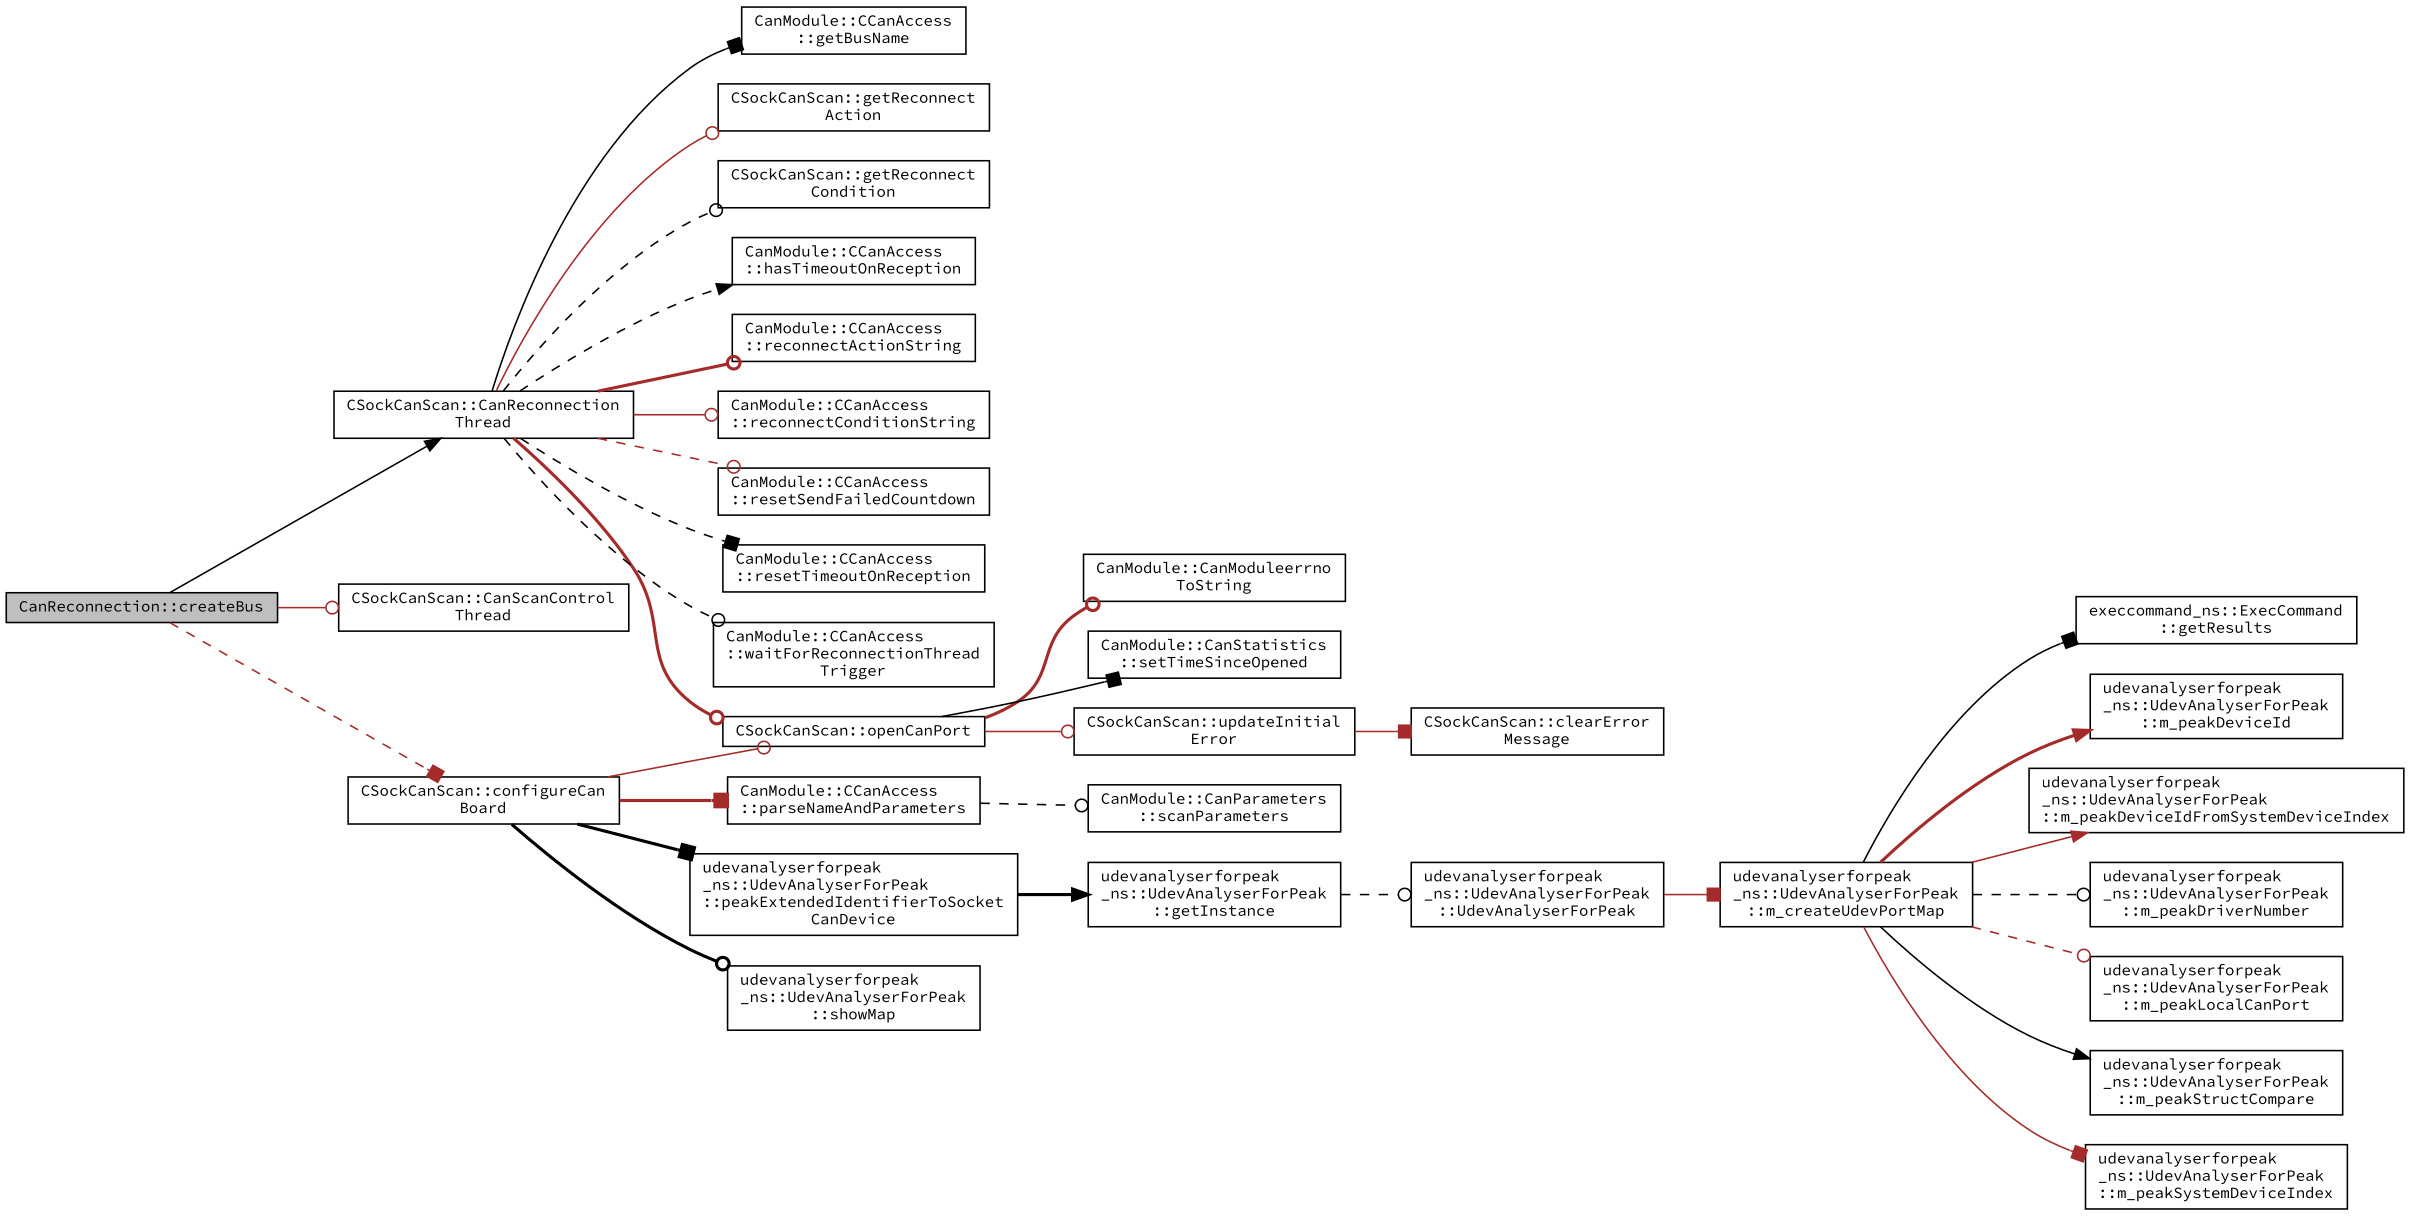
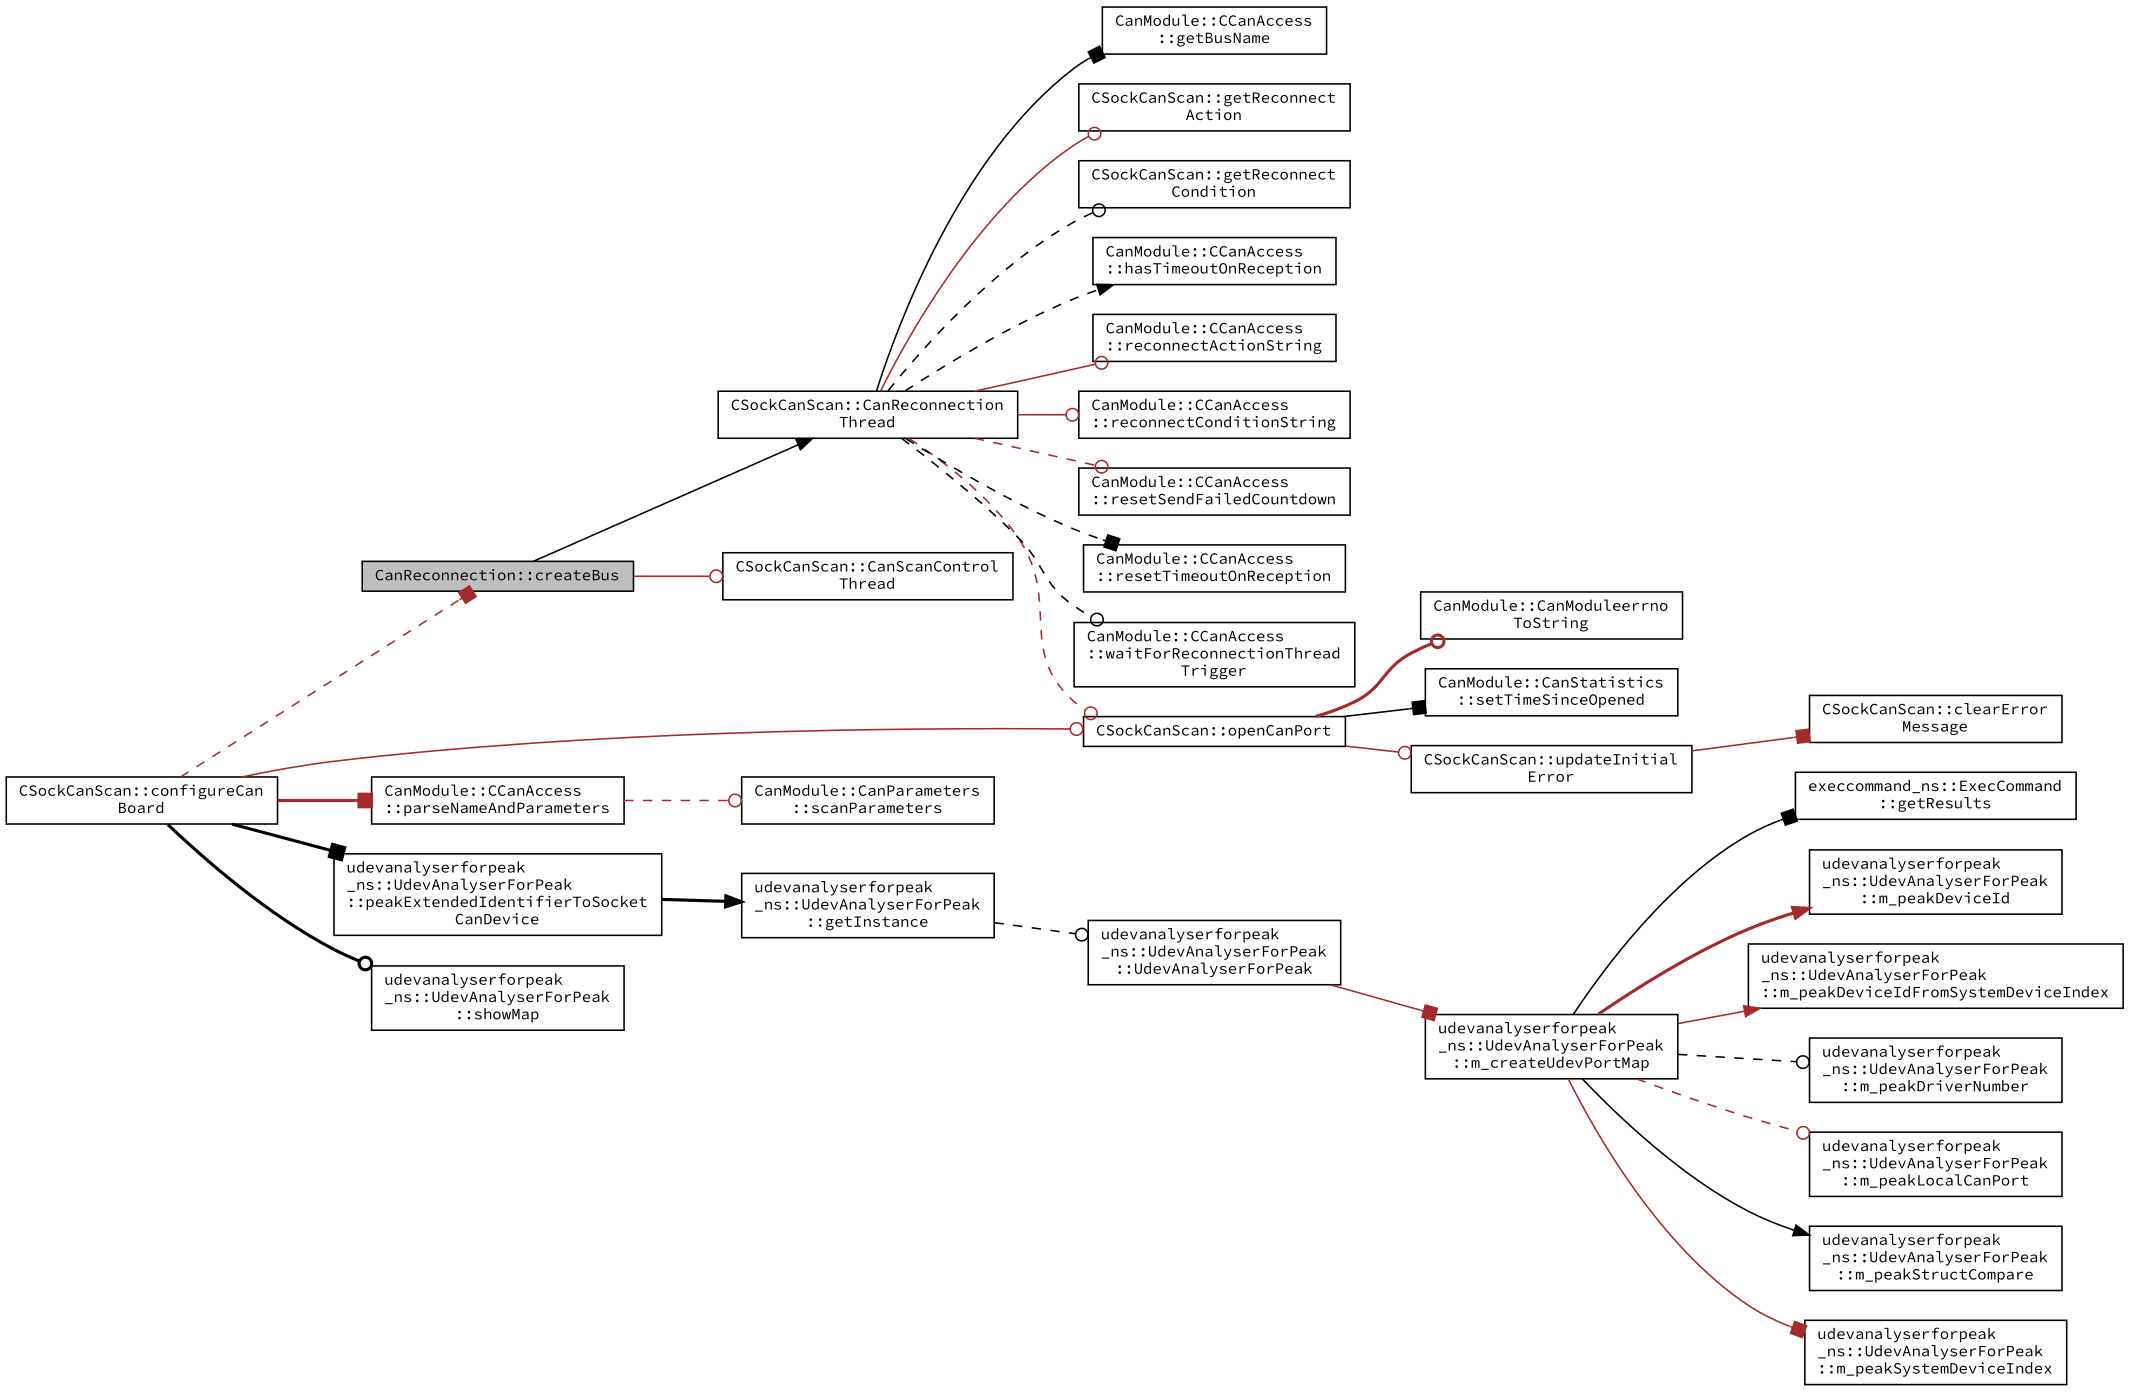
edge "CSockCanScan::CanReconnection Thread" -> "CanModule::CCanAccess ::reconnectActionString": style bold -> solid
edge "CSockCanScan::CanReconnection Thread" -> "CSockCanScan::openCanPort": style bold -> dashed
edge "CanReconnection::createBus" -> "CSockCanScan::configureCan Board": reversed
edge "CanModule::CCanAccess ::parseNameAndParameters" -> "CanModule::CanParameters ::scanParameters": color black -> brown
